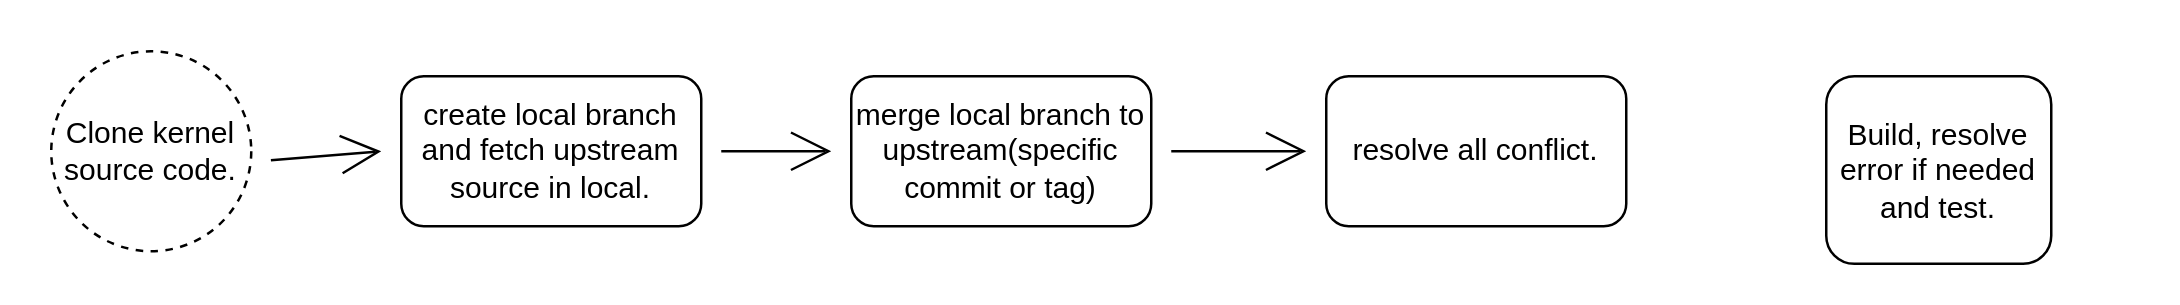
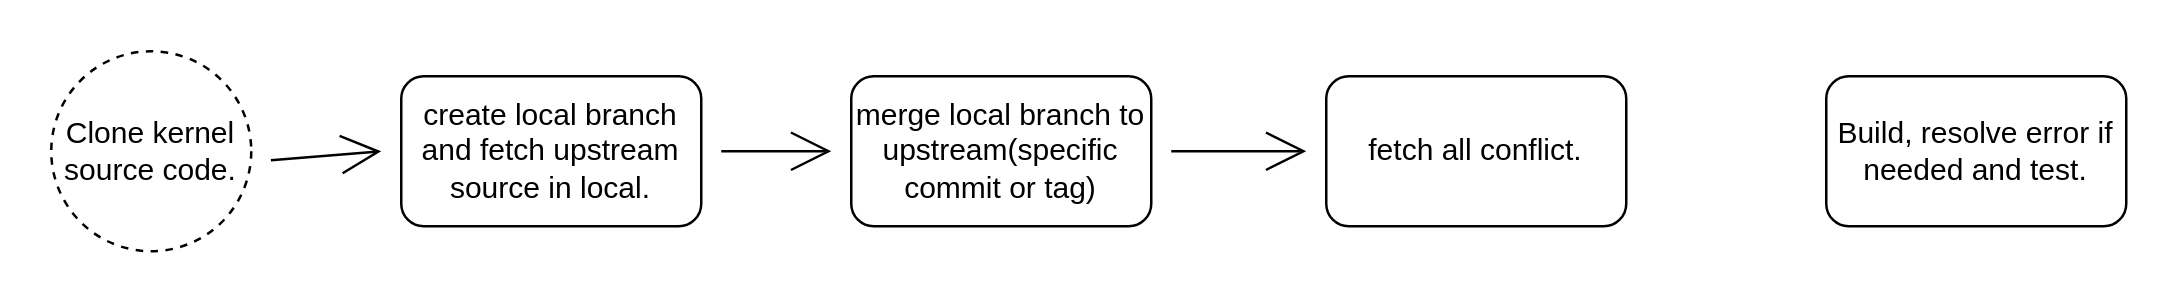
node "resolve all conflict.": label "resolve all conflict." -> "fetch all conflict."
node "Build, resolve error if needed and test.": size 225x188 -> 300x150
